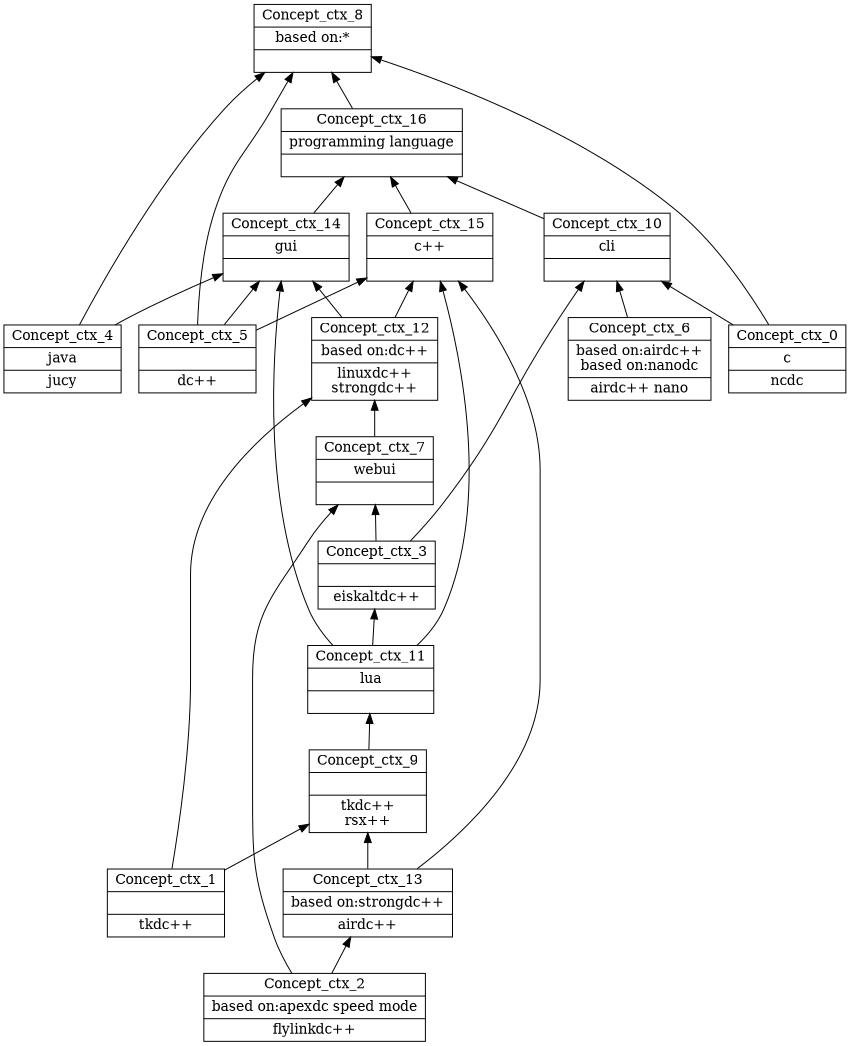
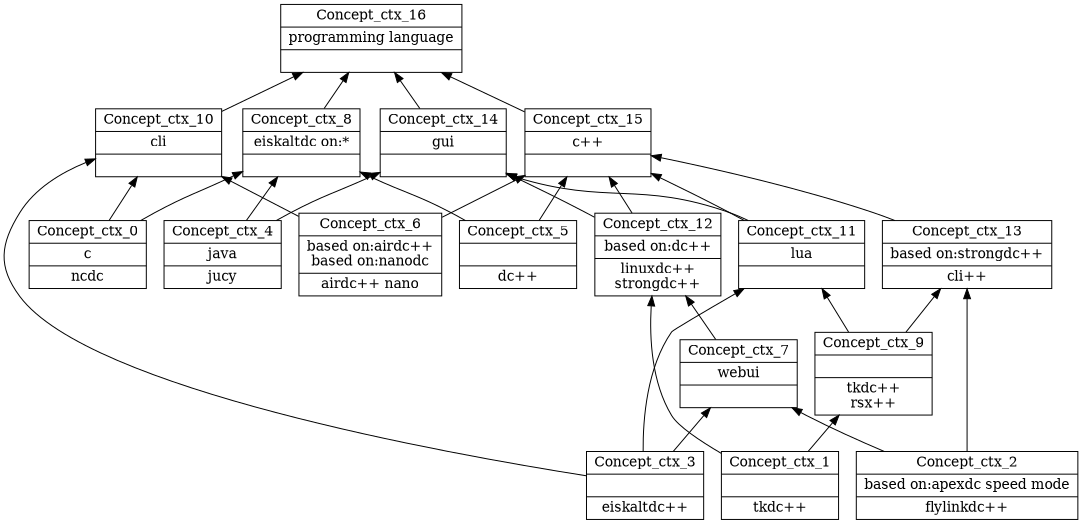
node "Concept_ctx_8": text "based on:*" -> "eiskaltdc on:*"
edge "Concept_ctx_16" -> "Concept_ctx_8": reversed
edge "Concept_ctx_6" -> "Concept_ctx_15": added
edge "Concept_ctx_5" -> "Concept_ctx_14": removed
edge "Concept_ctx_11" -> "Concept_ctx_3": reversed
edge "Concept_ctx_13" -> "Concept_ctx_9": reversed
node "Concept_ctx_13": text "airdc++" -> "cli++"
